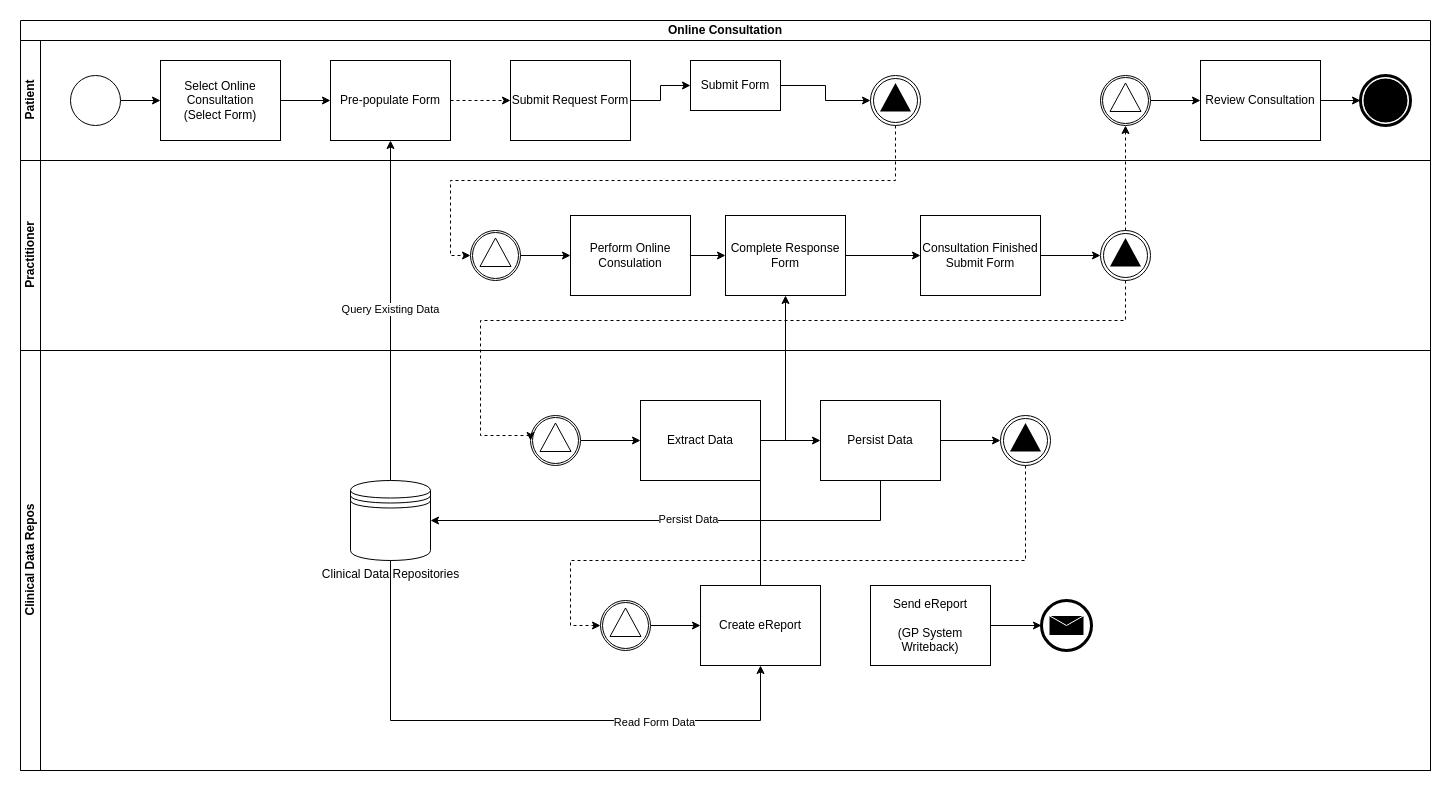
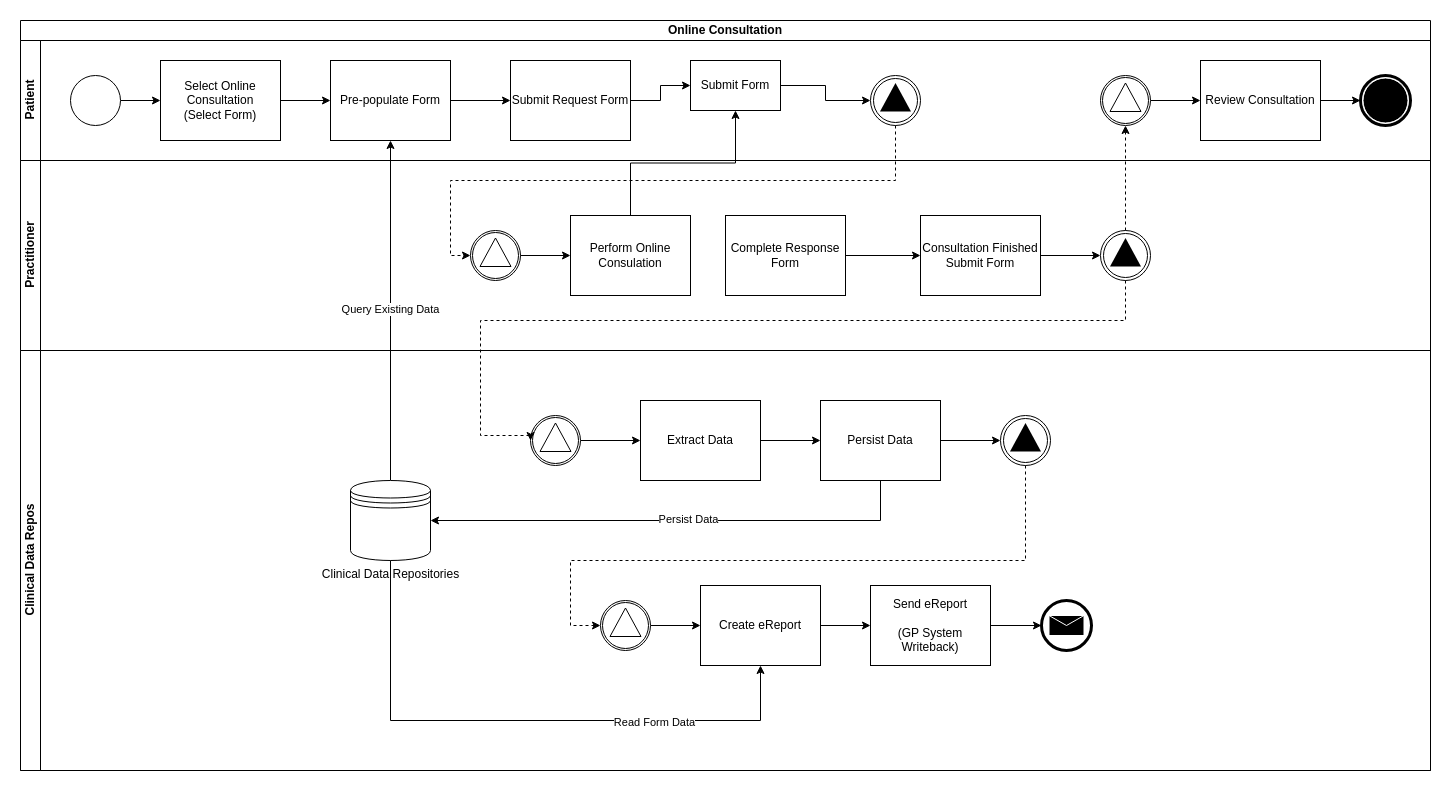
edge "Pre-populate Form" -> "Submit Request Form": style dashed -> solid
edge "Perform Online Consulation" -> "Complete Response Form": now "Perform Online Consulation" -> "Submit Form"
edge "Create eReport" -> "Complete Response Form": now "Create eReport" -> "Send eReport (GP System Writeback)"
